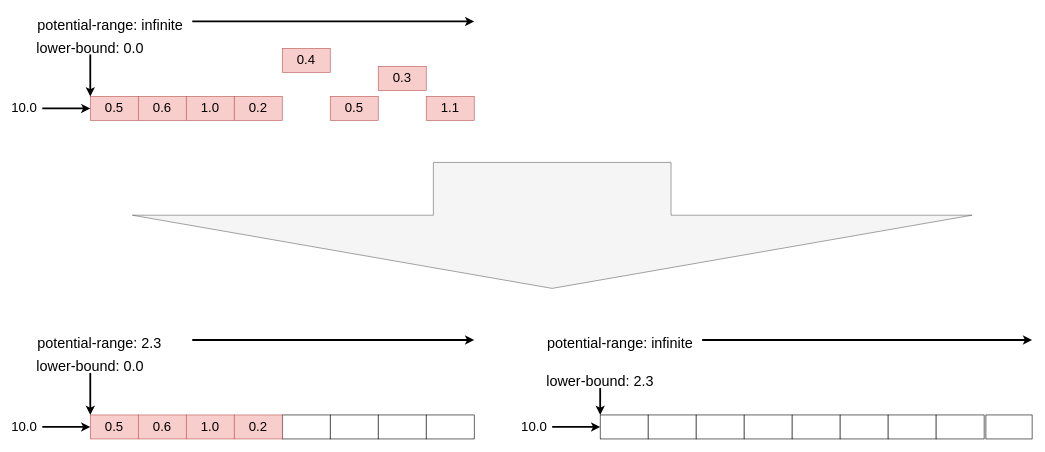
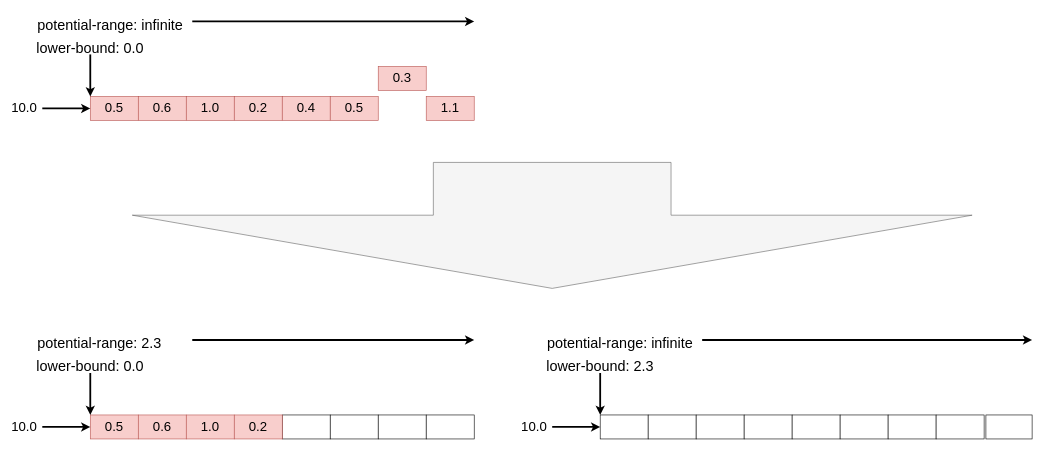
node "0.4": moved (306, 60) -> (306, 108)
node "lower-bound: 2.3": moved (600, 382) -> (600, 367)
